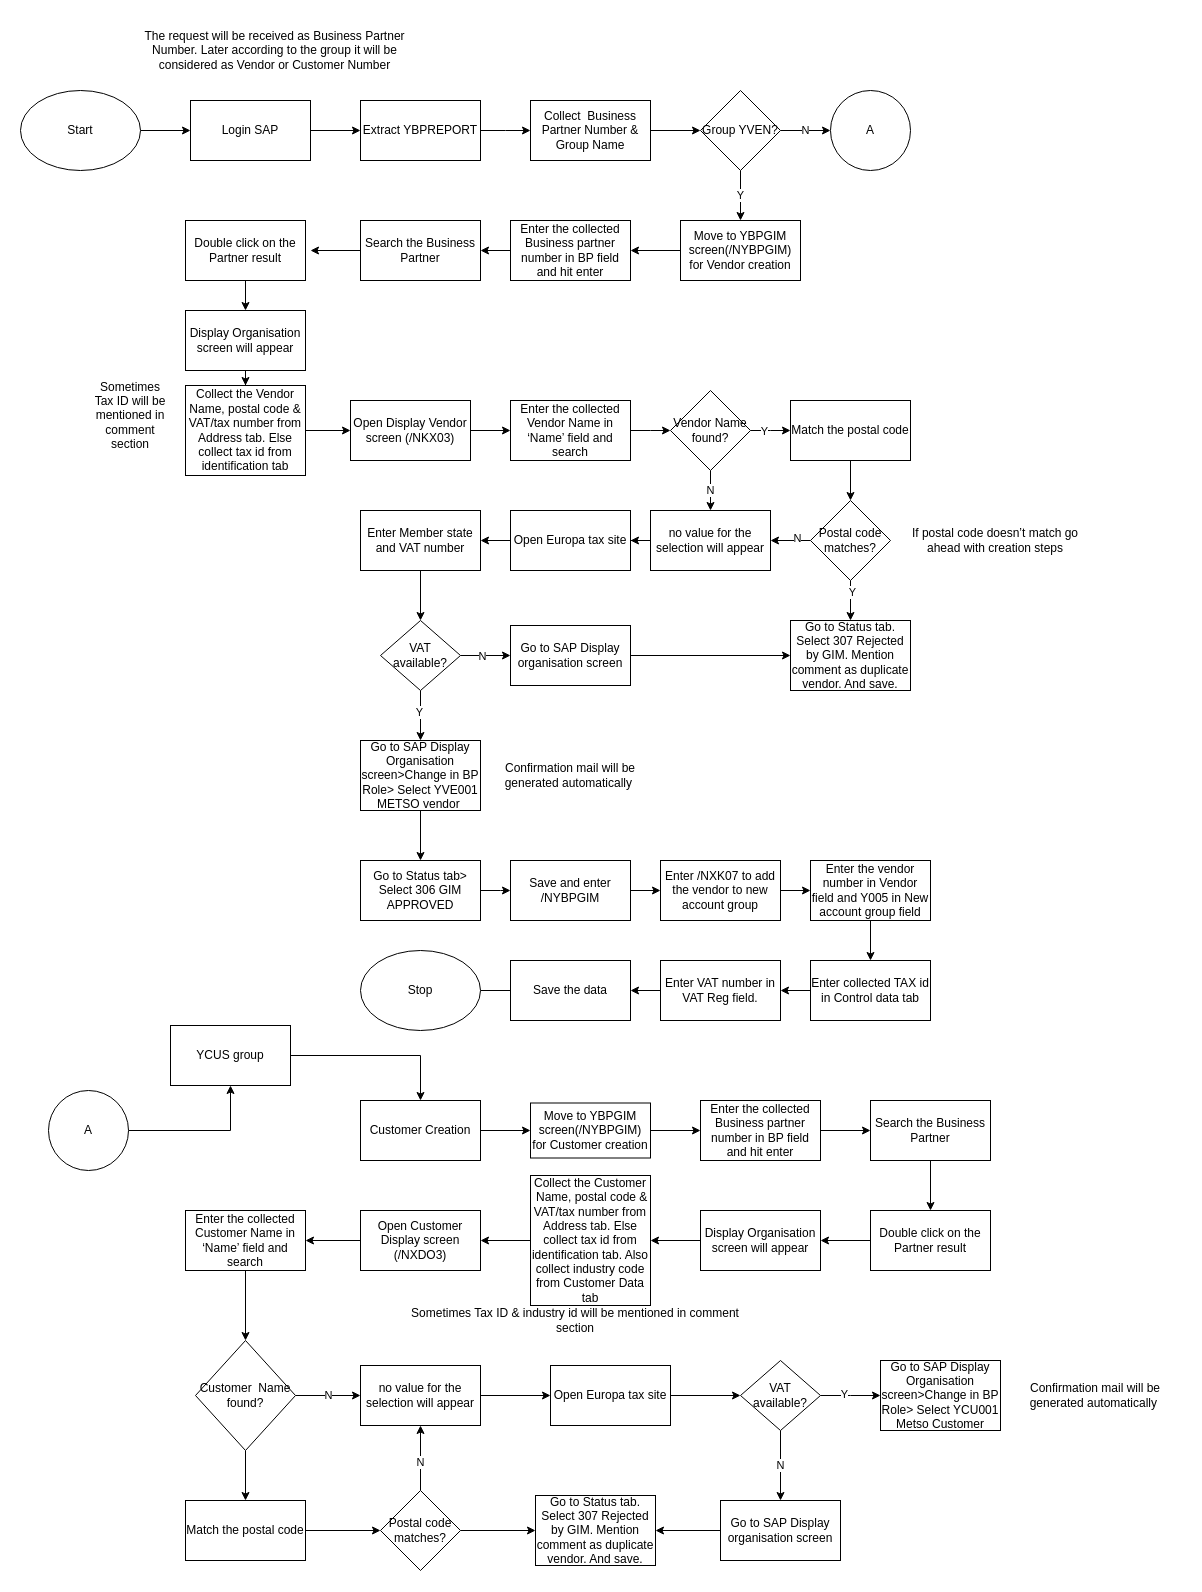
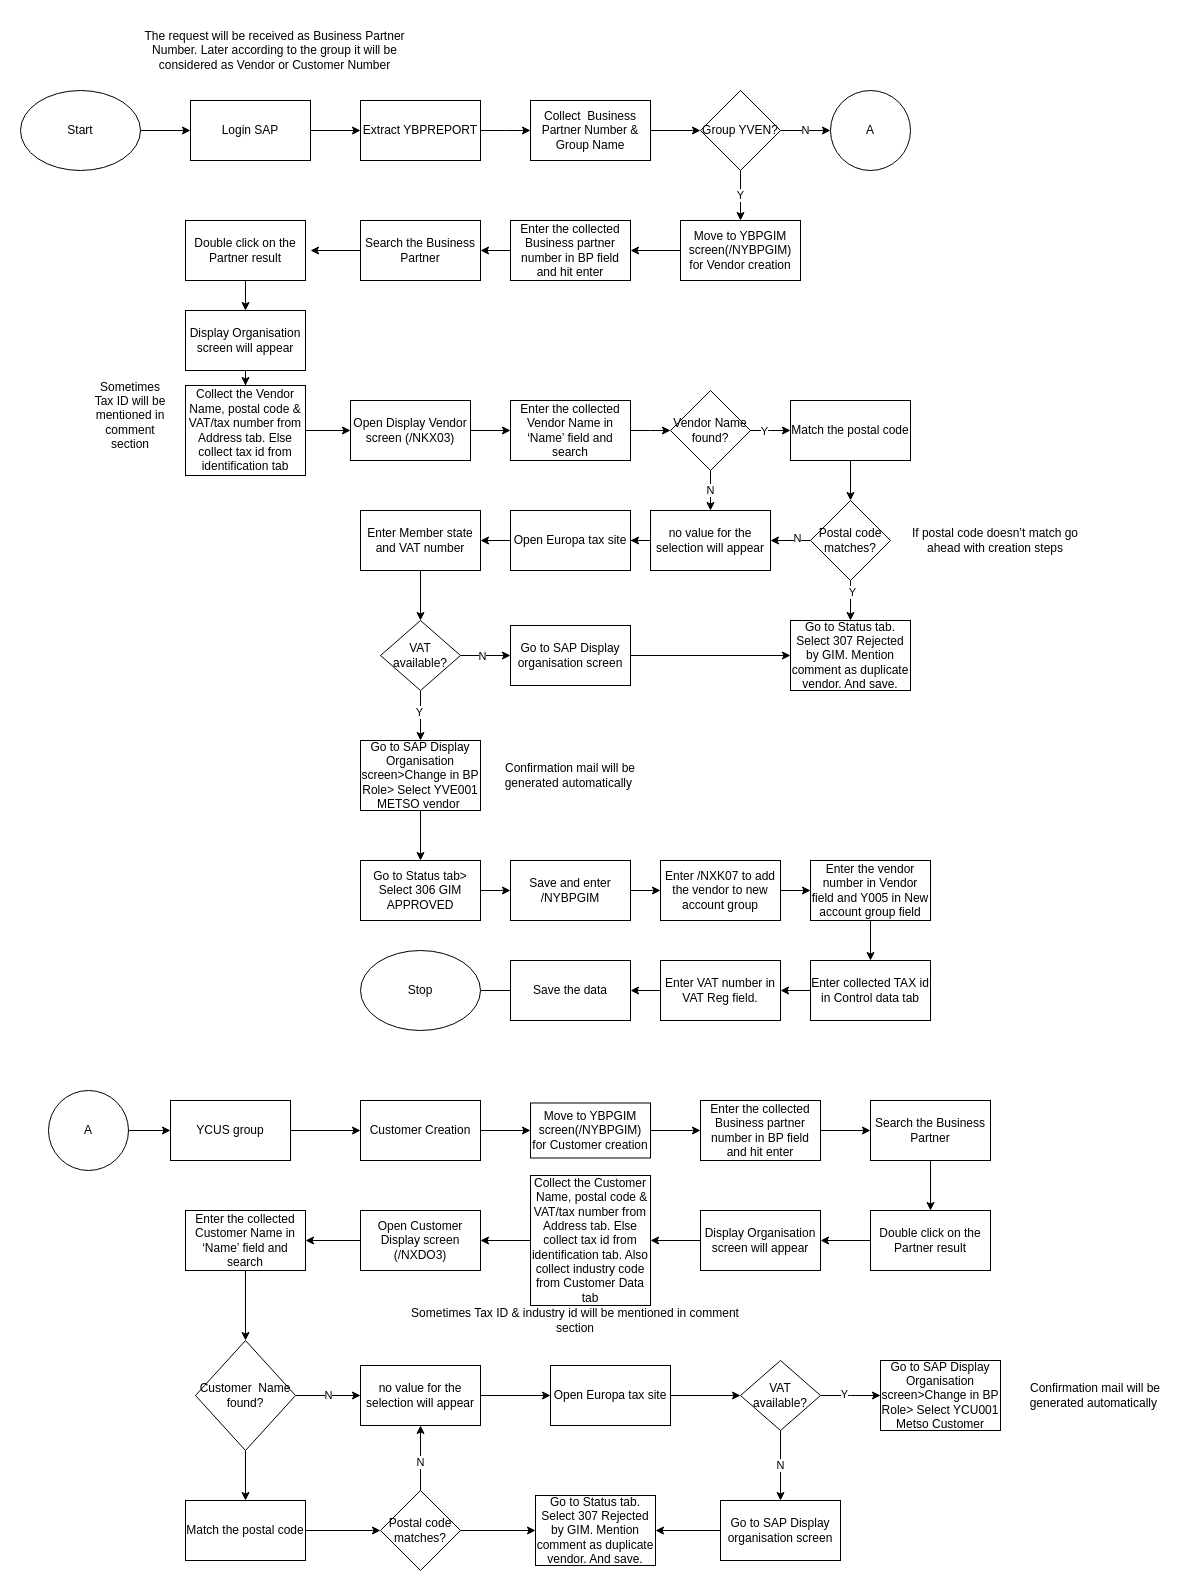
node "YCUS group": moved (231, 1056) -> (231, 1131)
